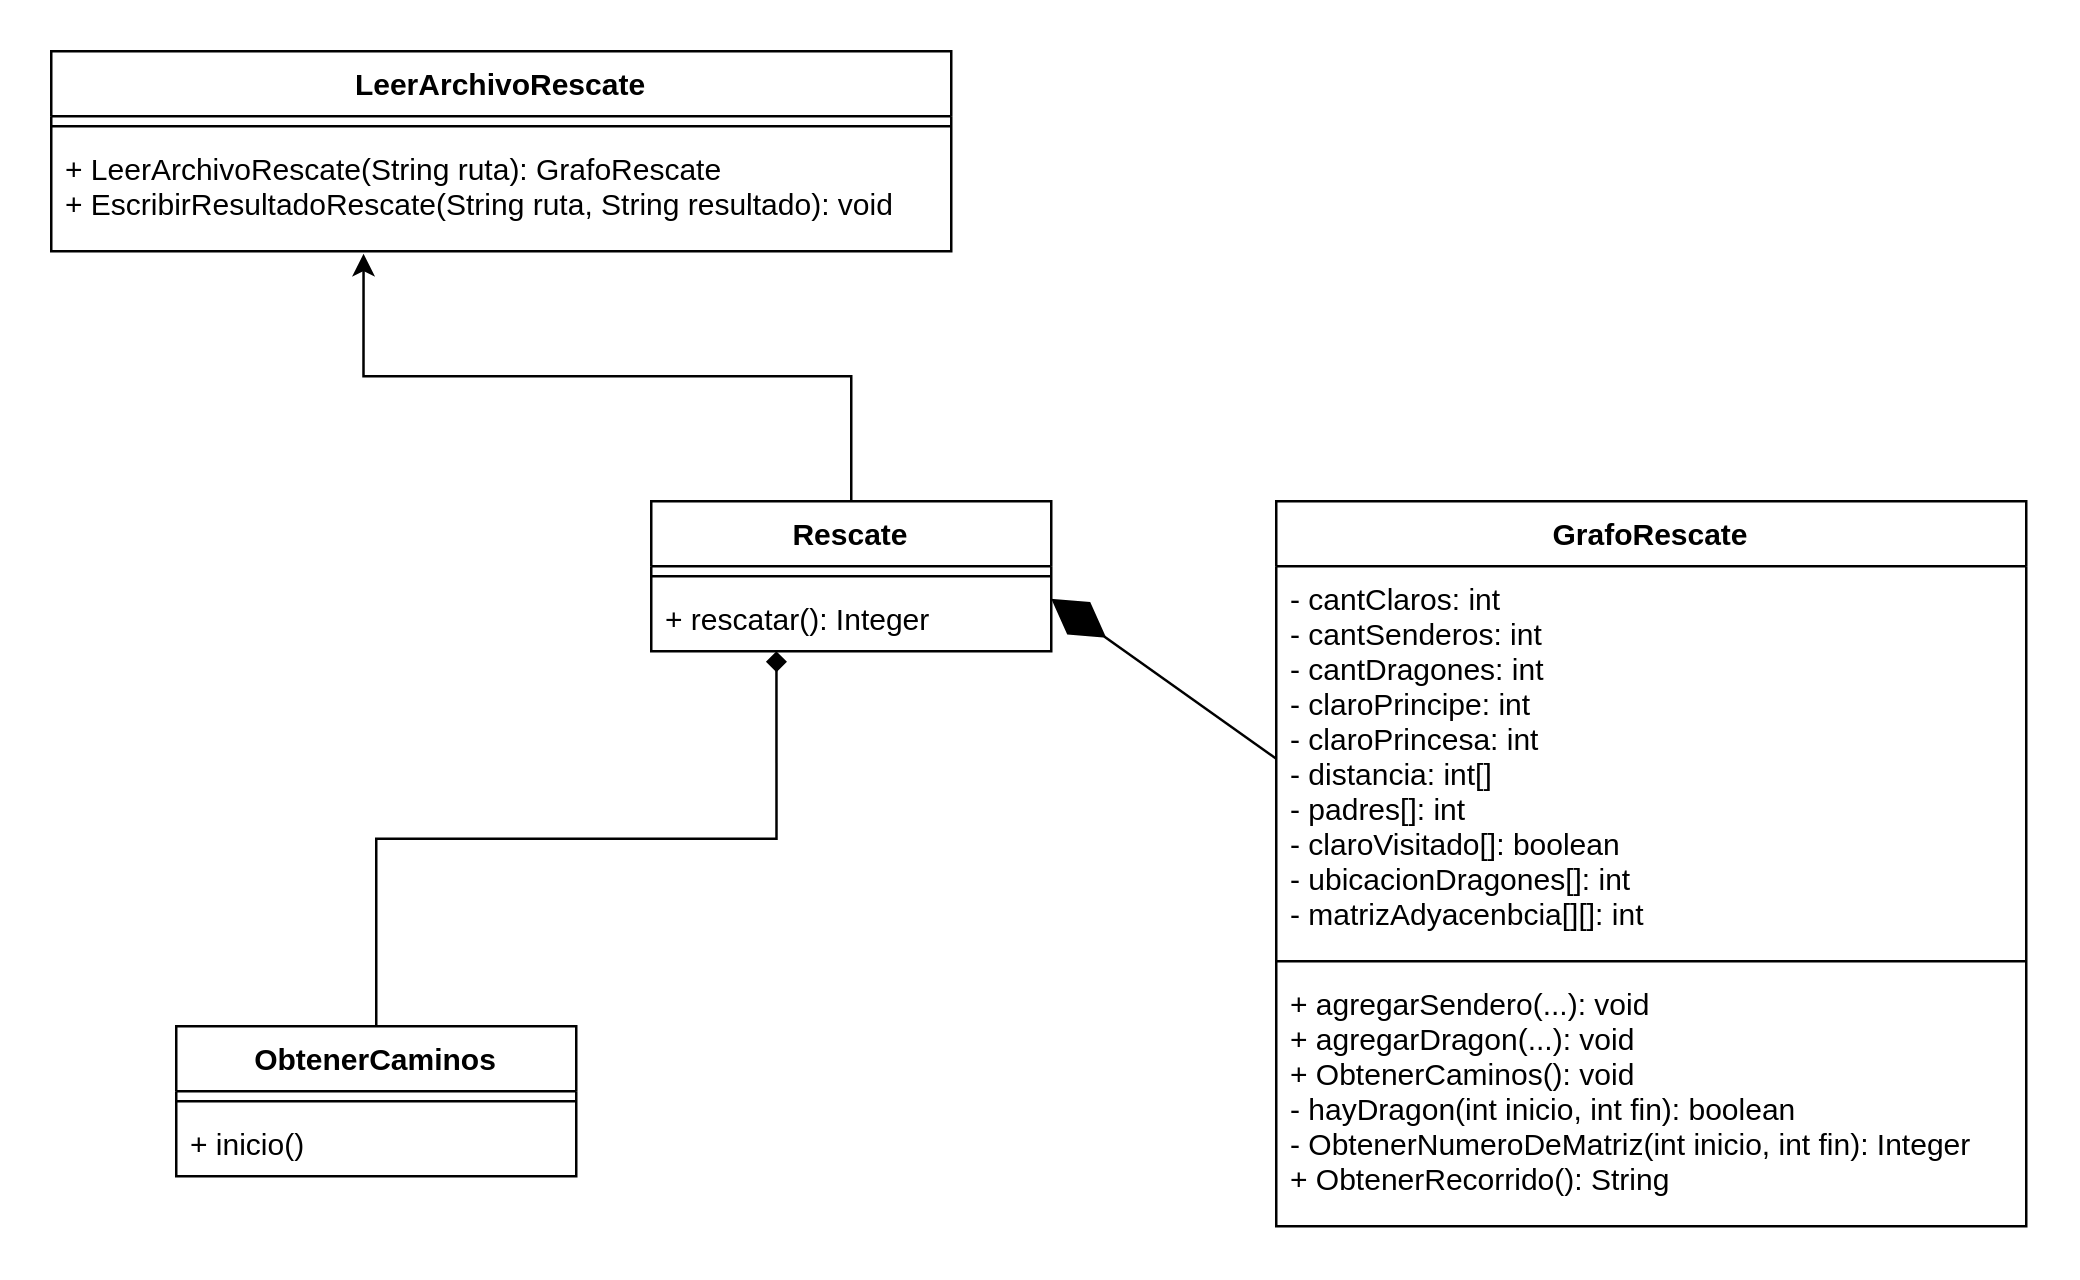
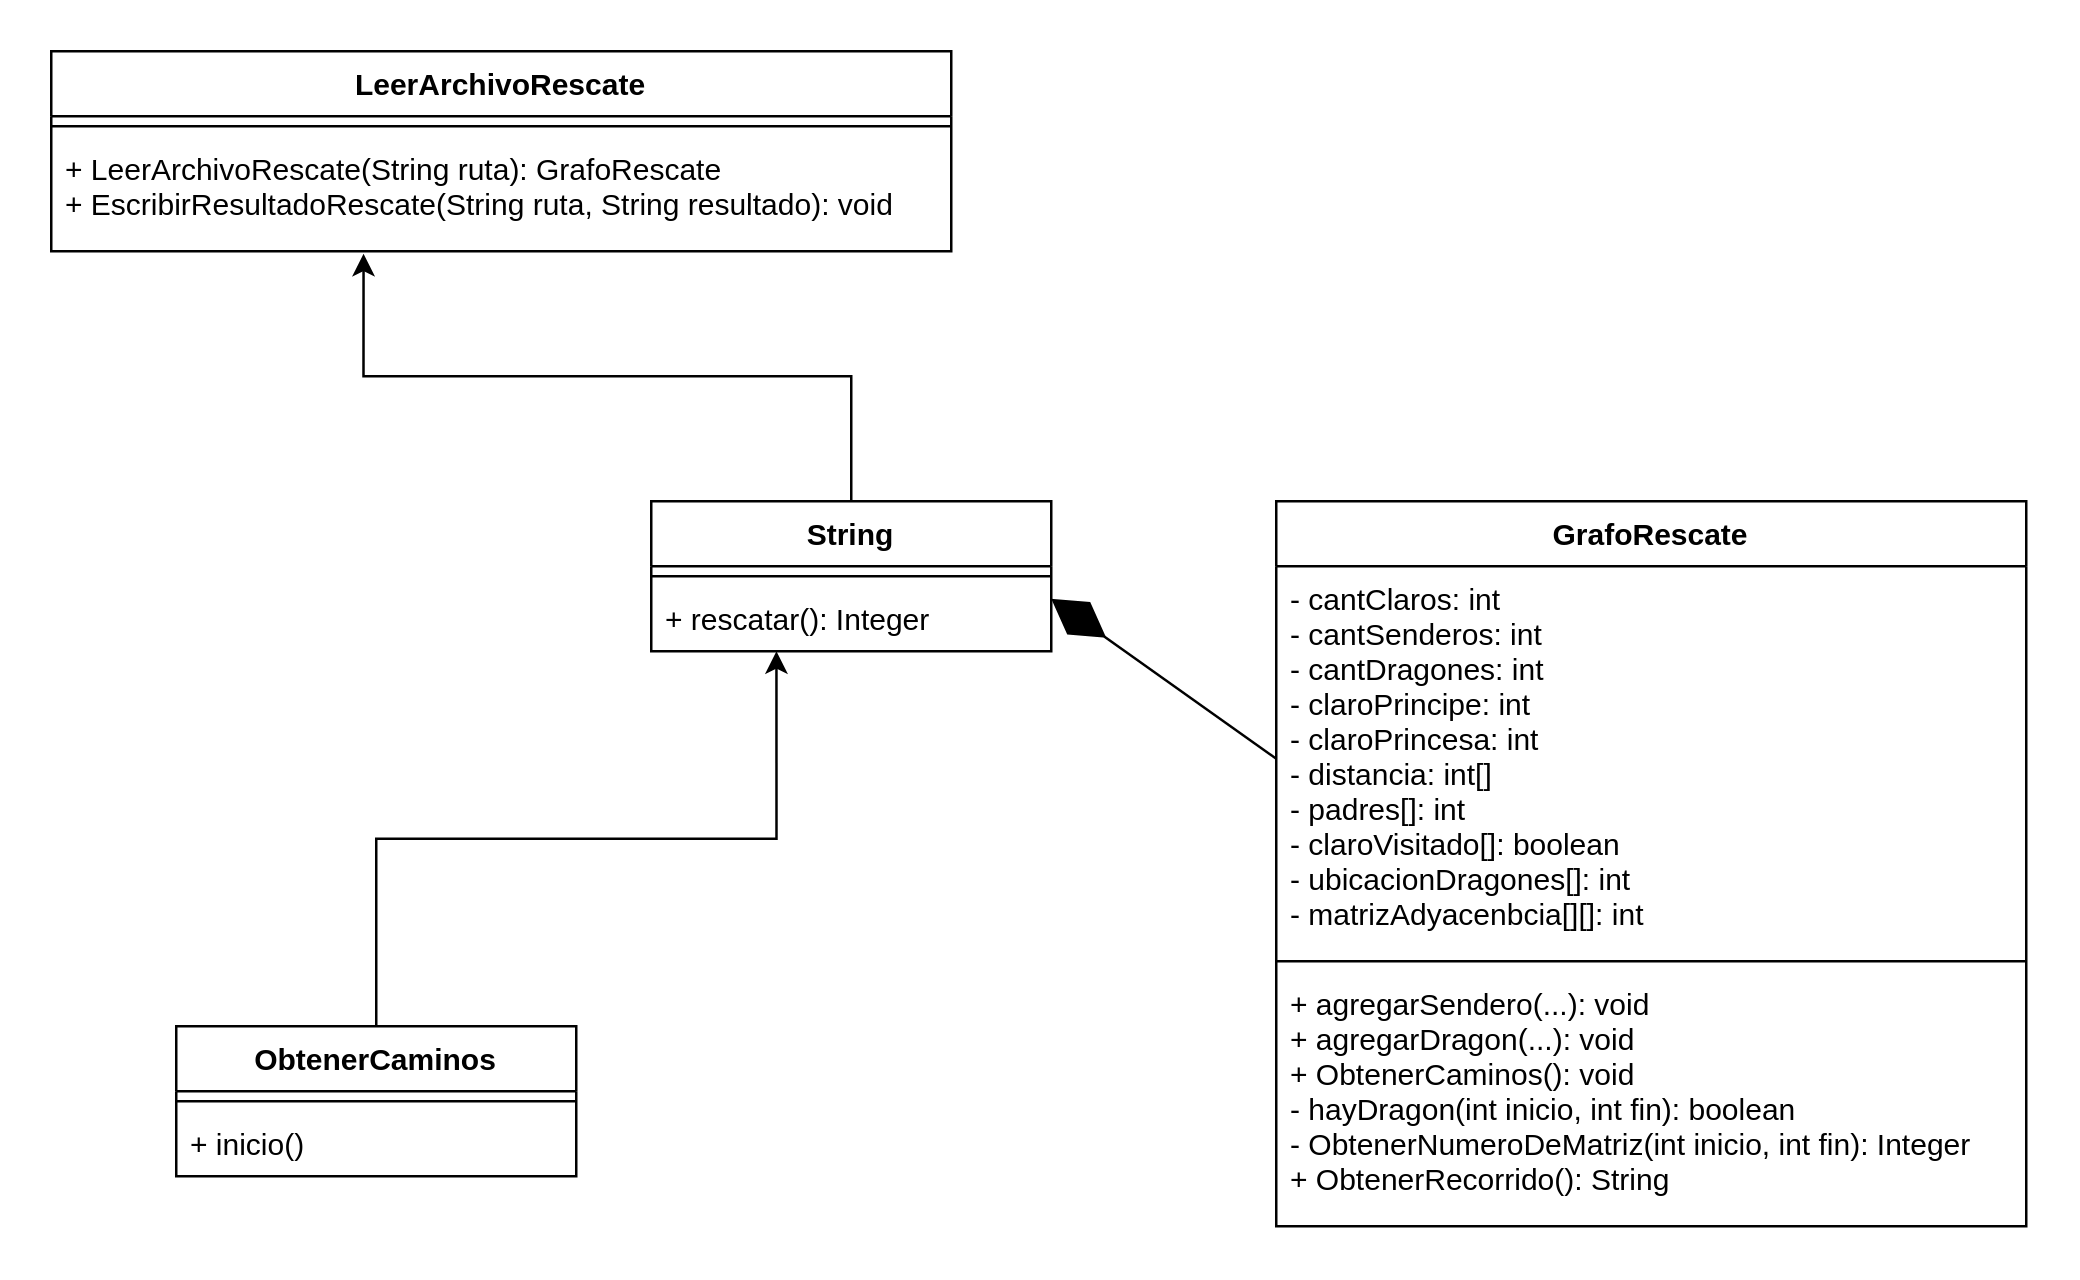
node "Rescate": label "Rescate" -> "String"
edge "ObtenerCaminos" -> "+ rescatar(): Integer": arrowhead diamond -> classic
